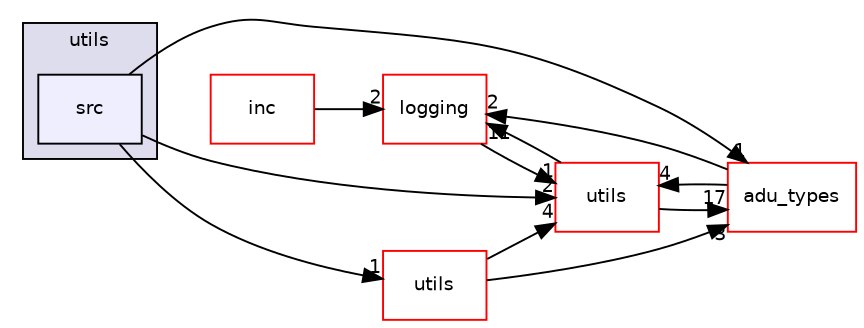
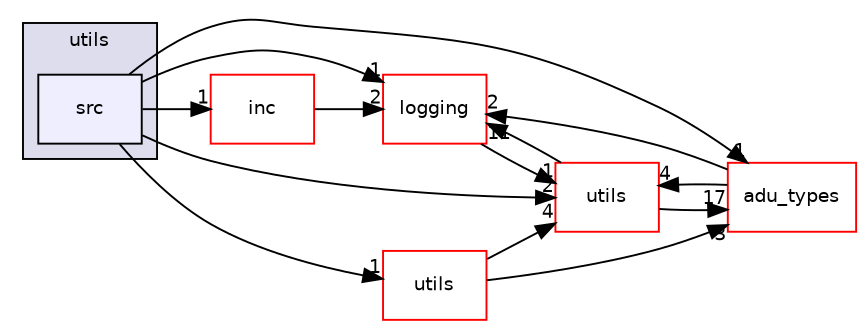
edge "src" -> "logging": added
edge "src" -> "inc": added
